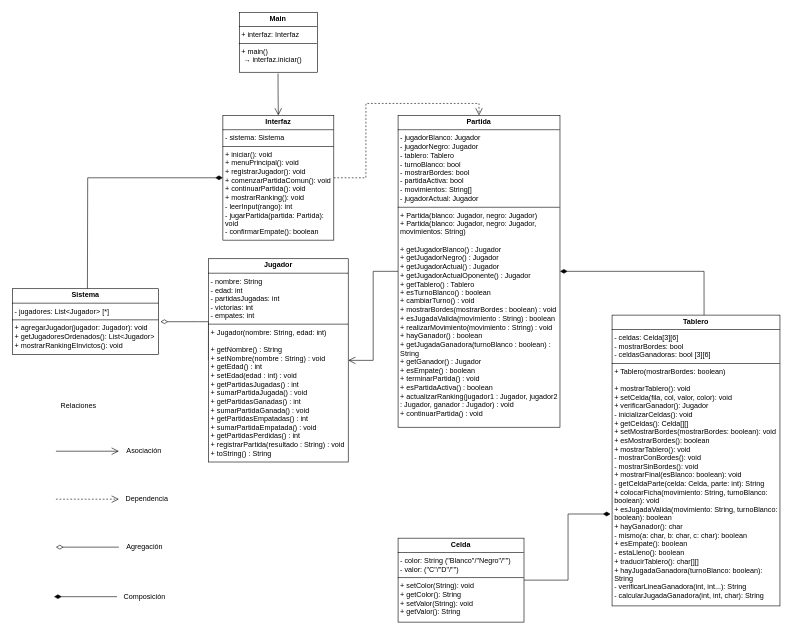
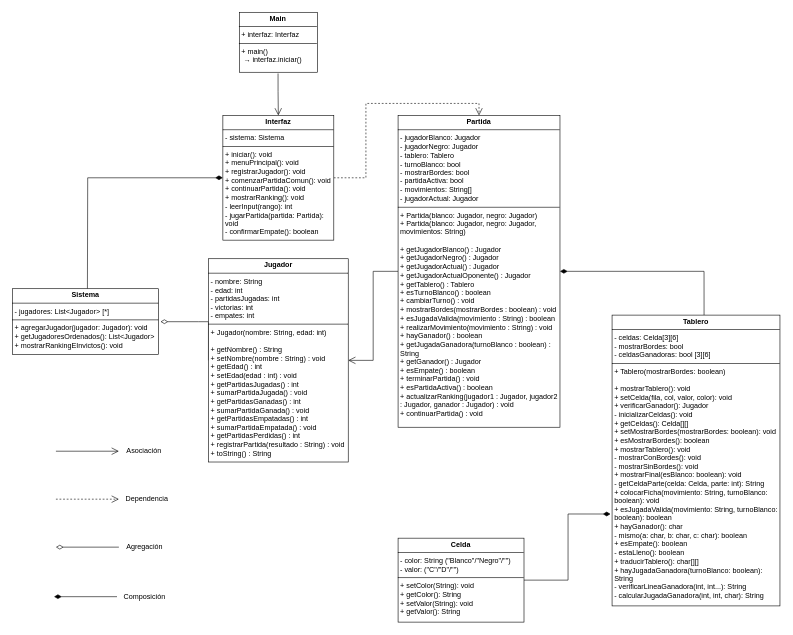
node "Relaciones": removed
